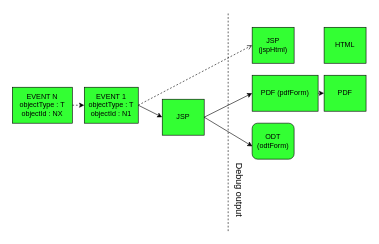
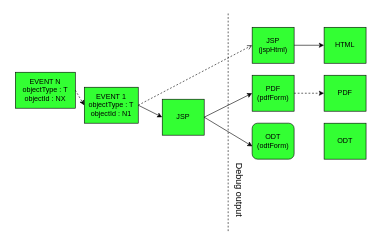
edge "JSP (jspHtml)" -> "HTML": added
node "PDF (pdfForm)": size 66x36 -> 42x36
node "EVENT N objectType : T objectId : NX": moved (42, 105) -> (45, 90)
node "ODT": added
